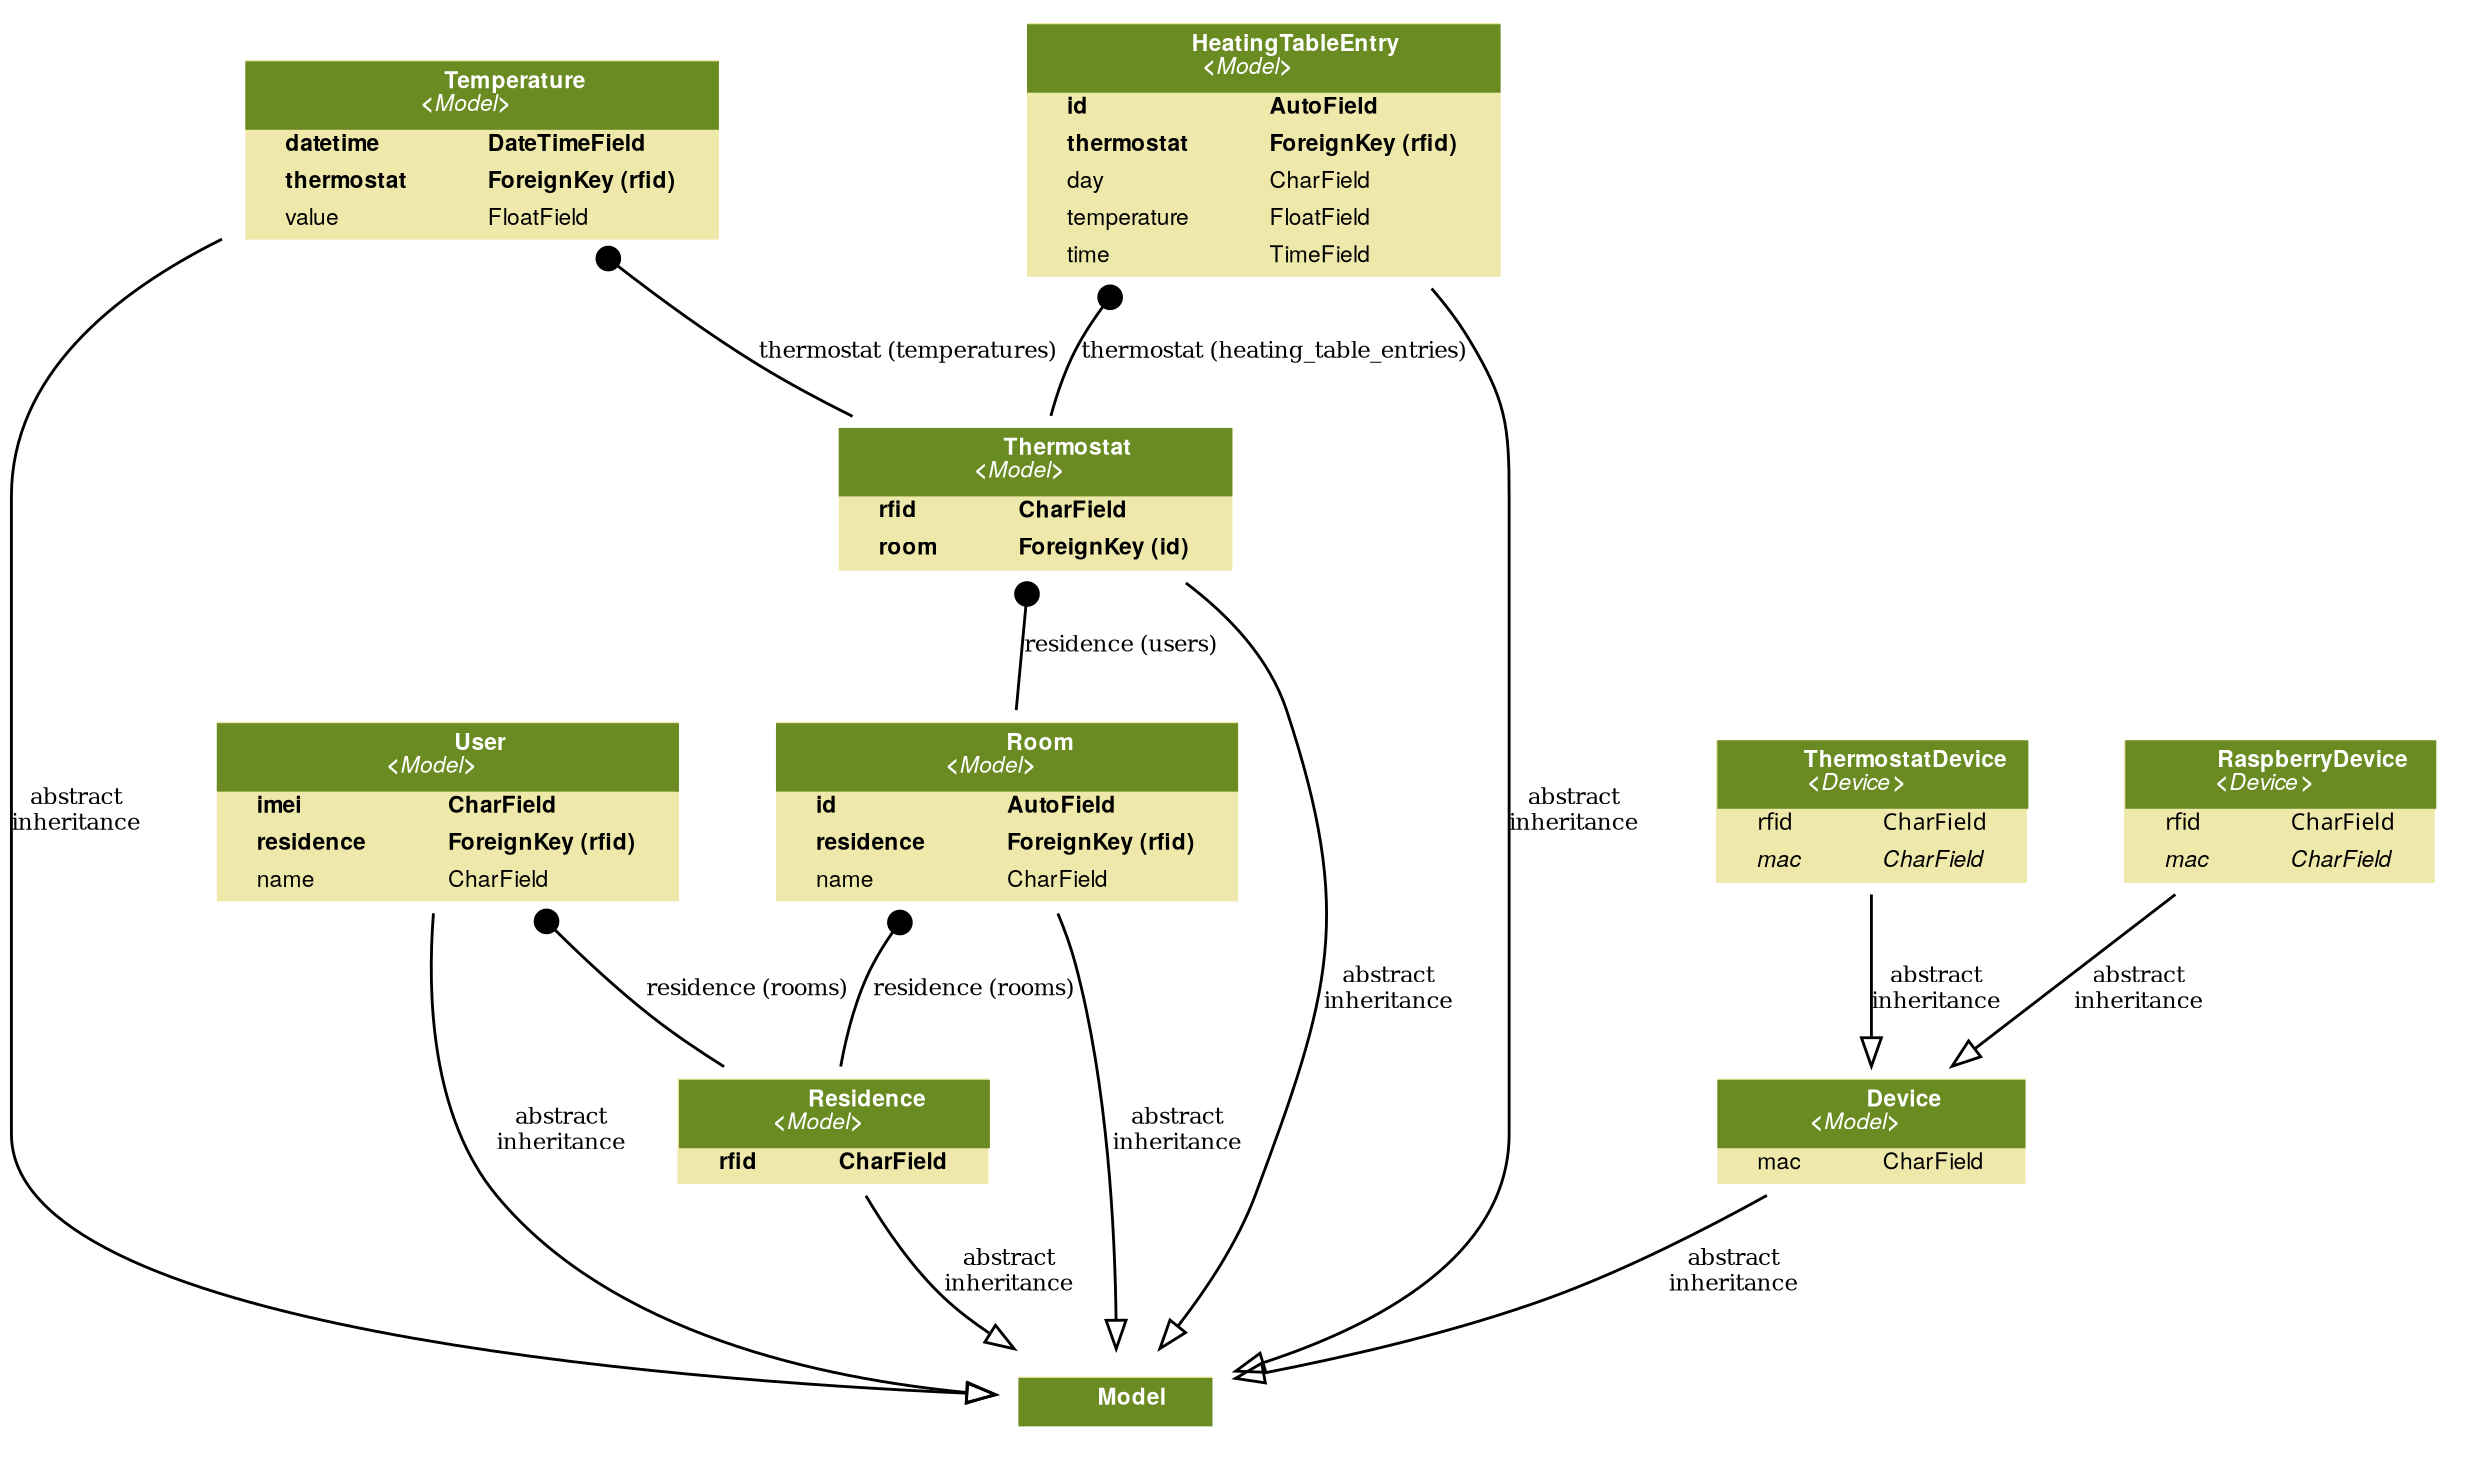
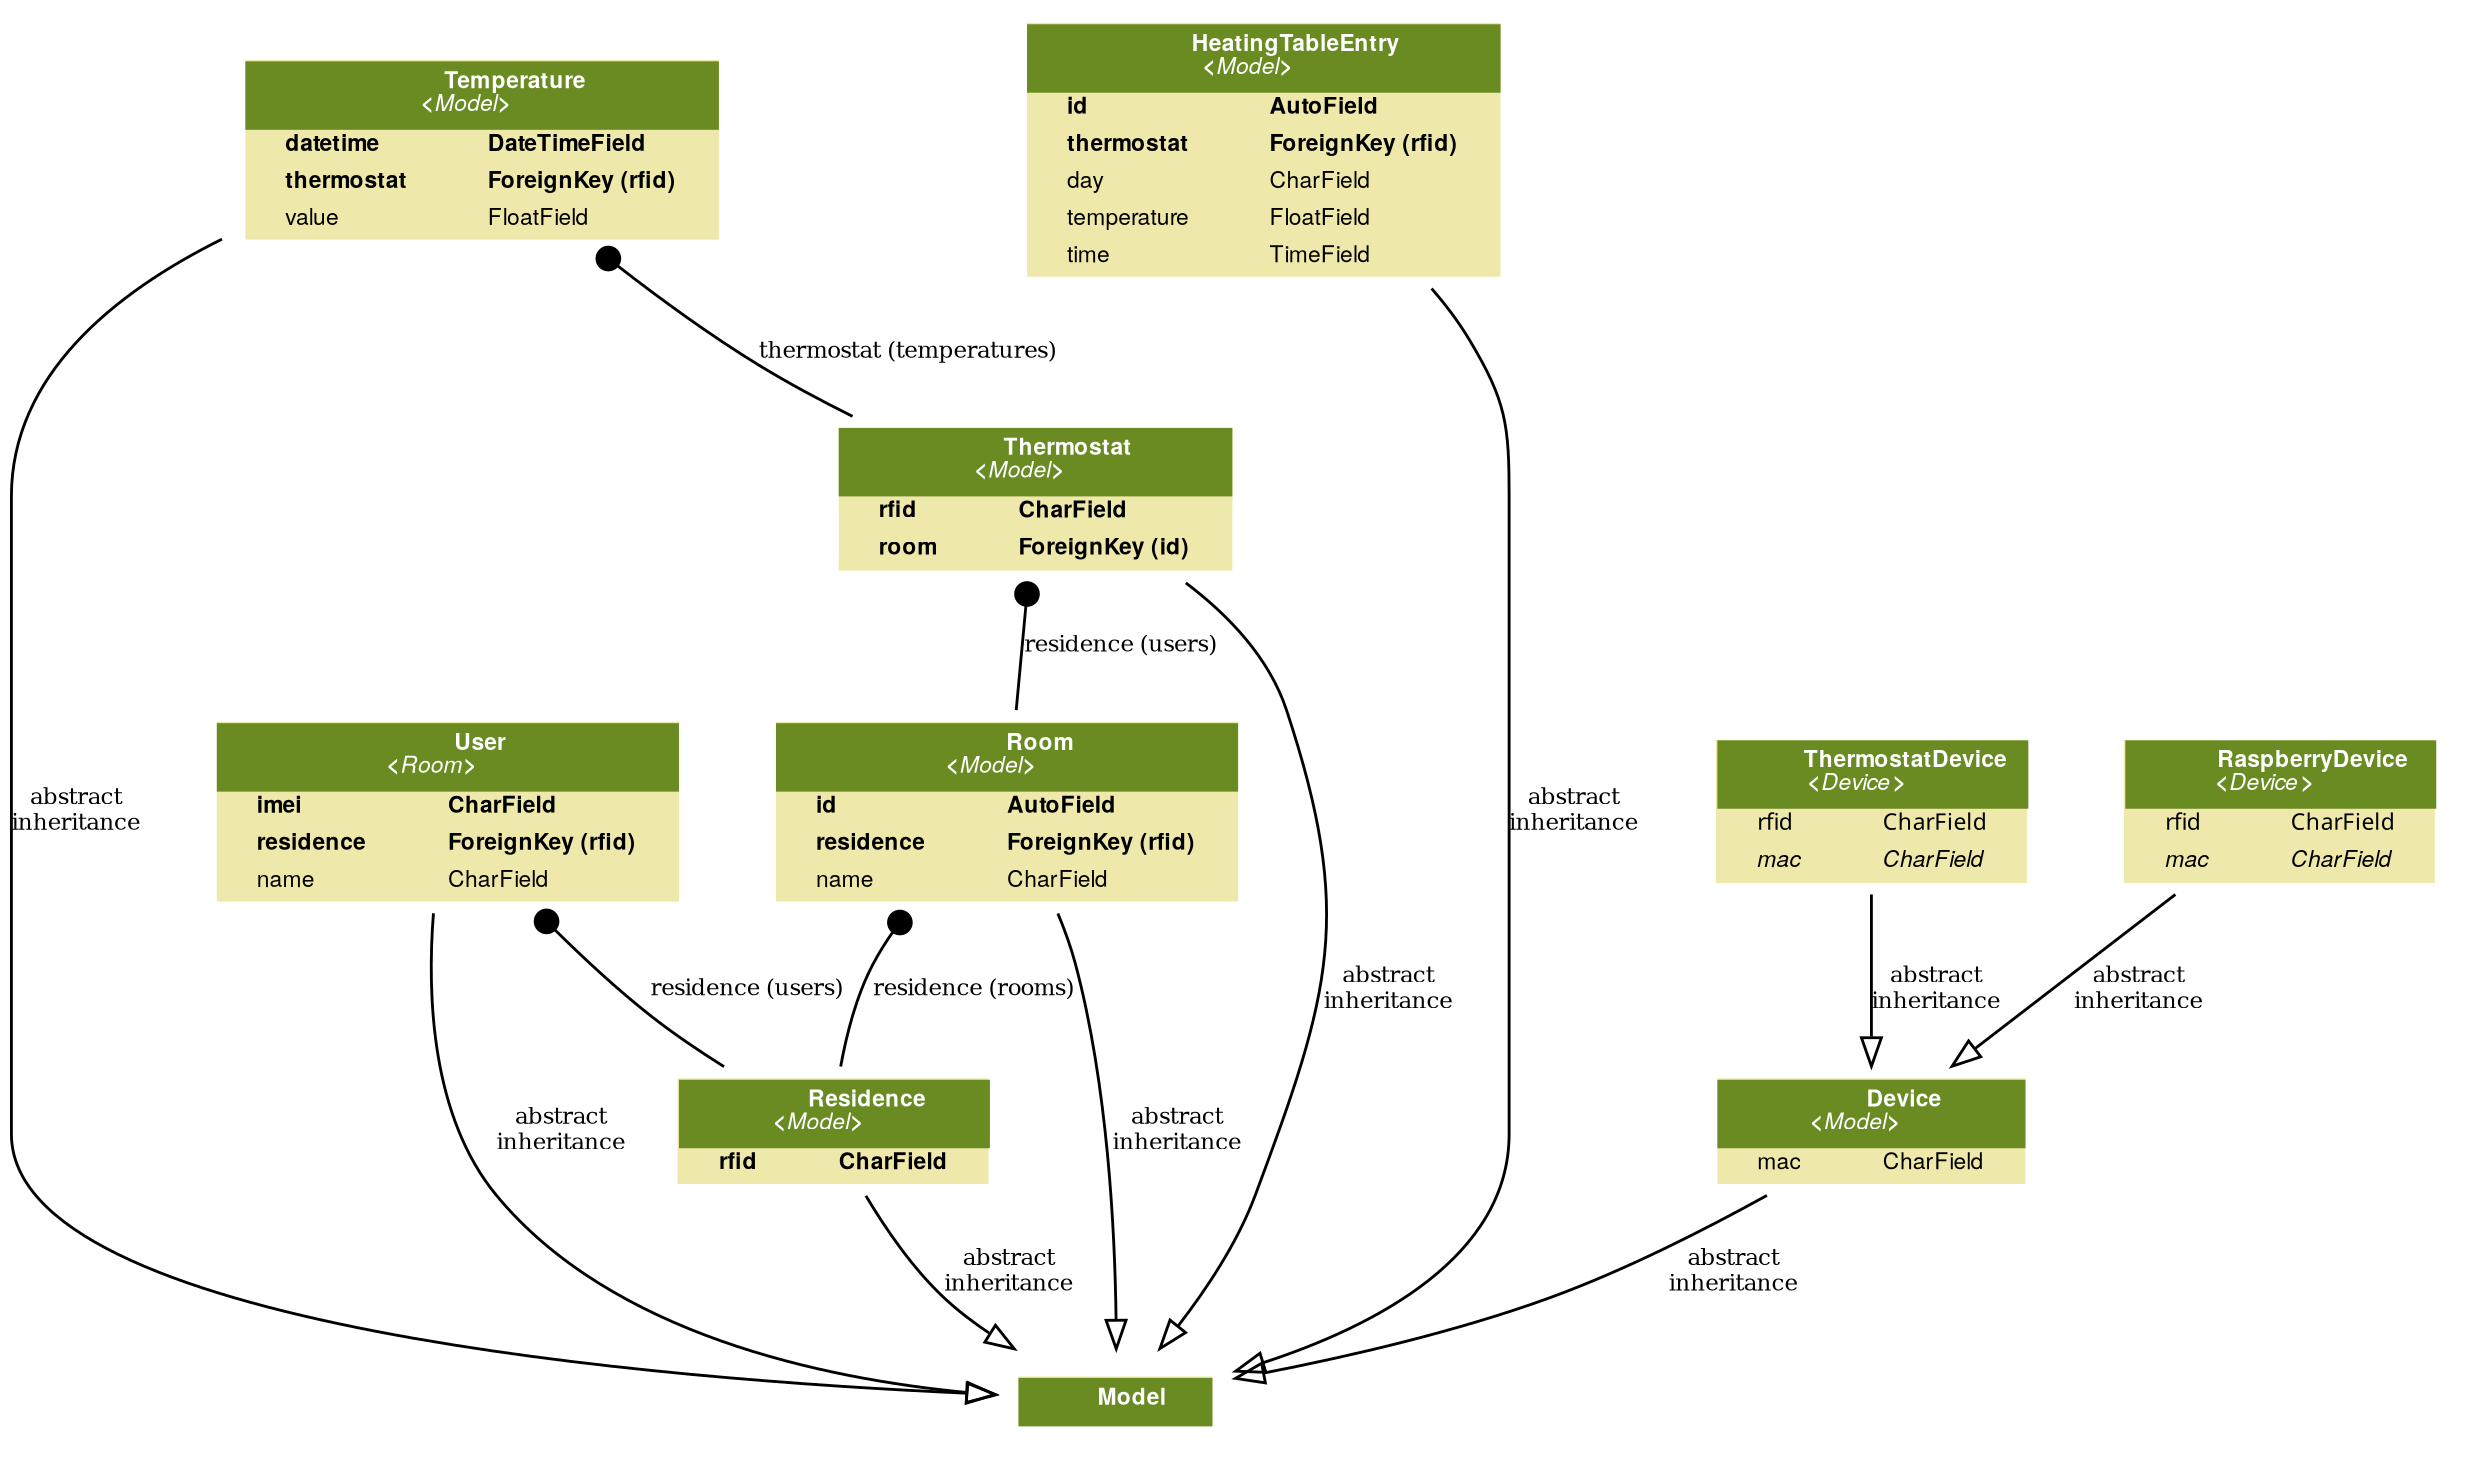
edge "HeatingTableEntry" -- "Thermostat": removed, label "thermostat (heating_table_entries)"
node "User": text "Model" -> "Room"
edge "User" -- "Residence": label "residence (rooms)" -> "residence (users)"
